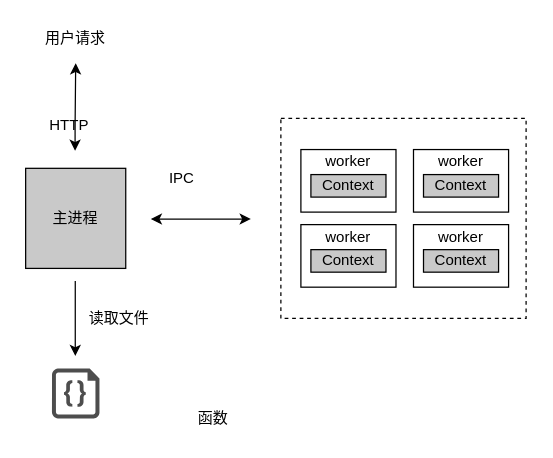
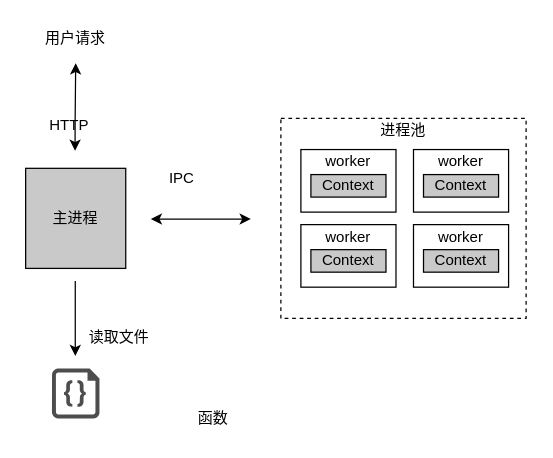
node "进程池": added
node "读取文件": moved (119, 318) -> (119, 337)
